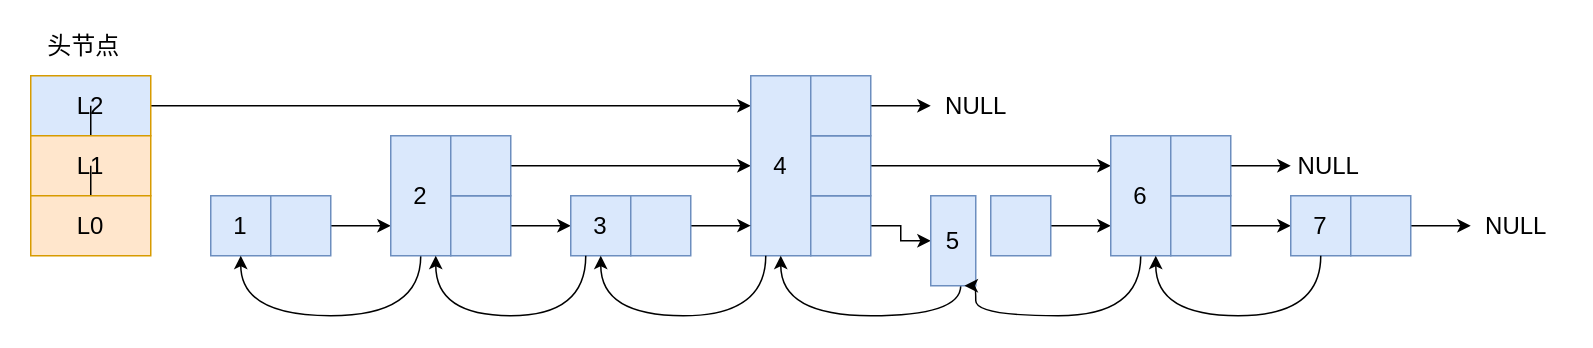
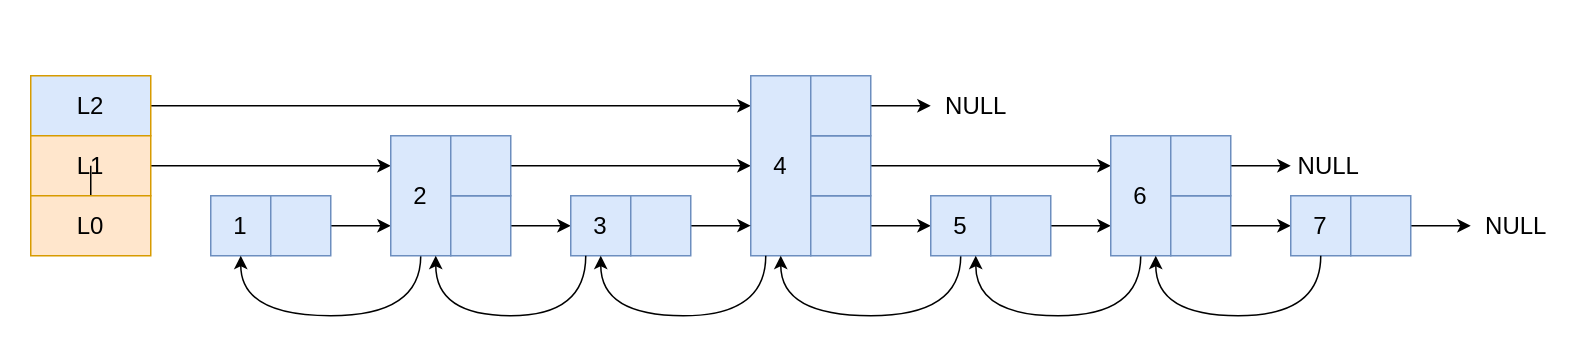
node "头节点": removed
edge "L1" -> "L2": now "L1" -> "2"
node "5": size 45x90 -> 60x60
